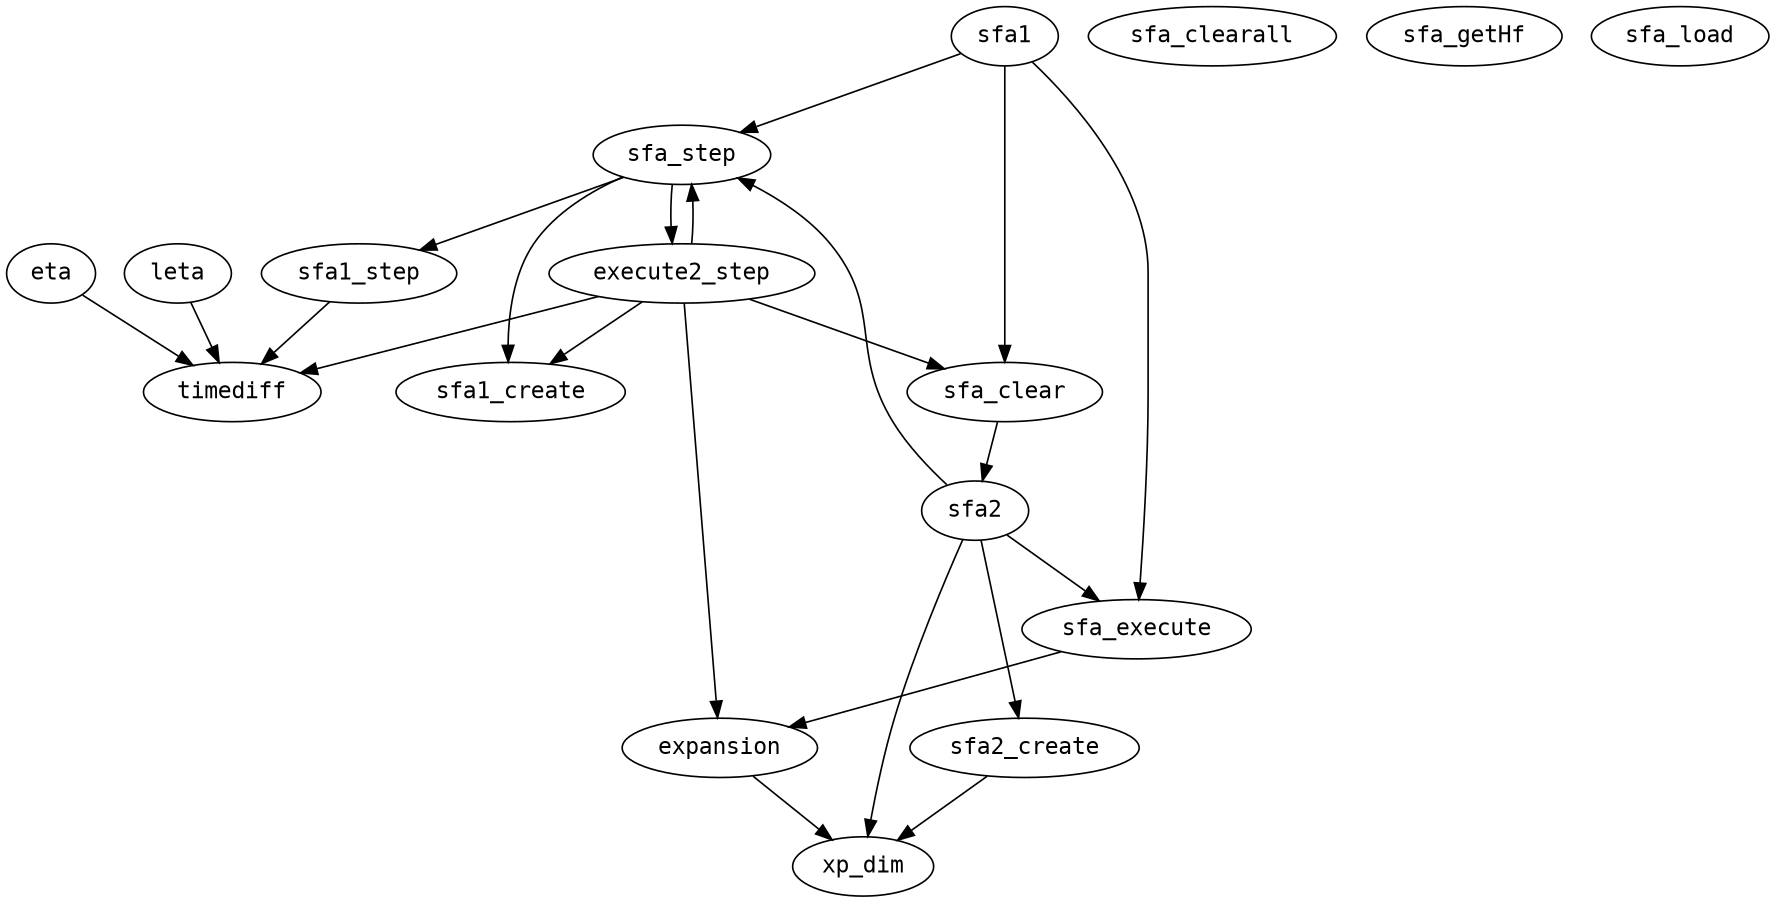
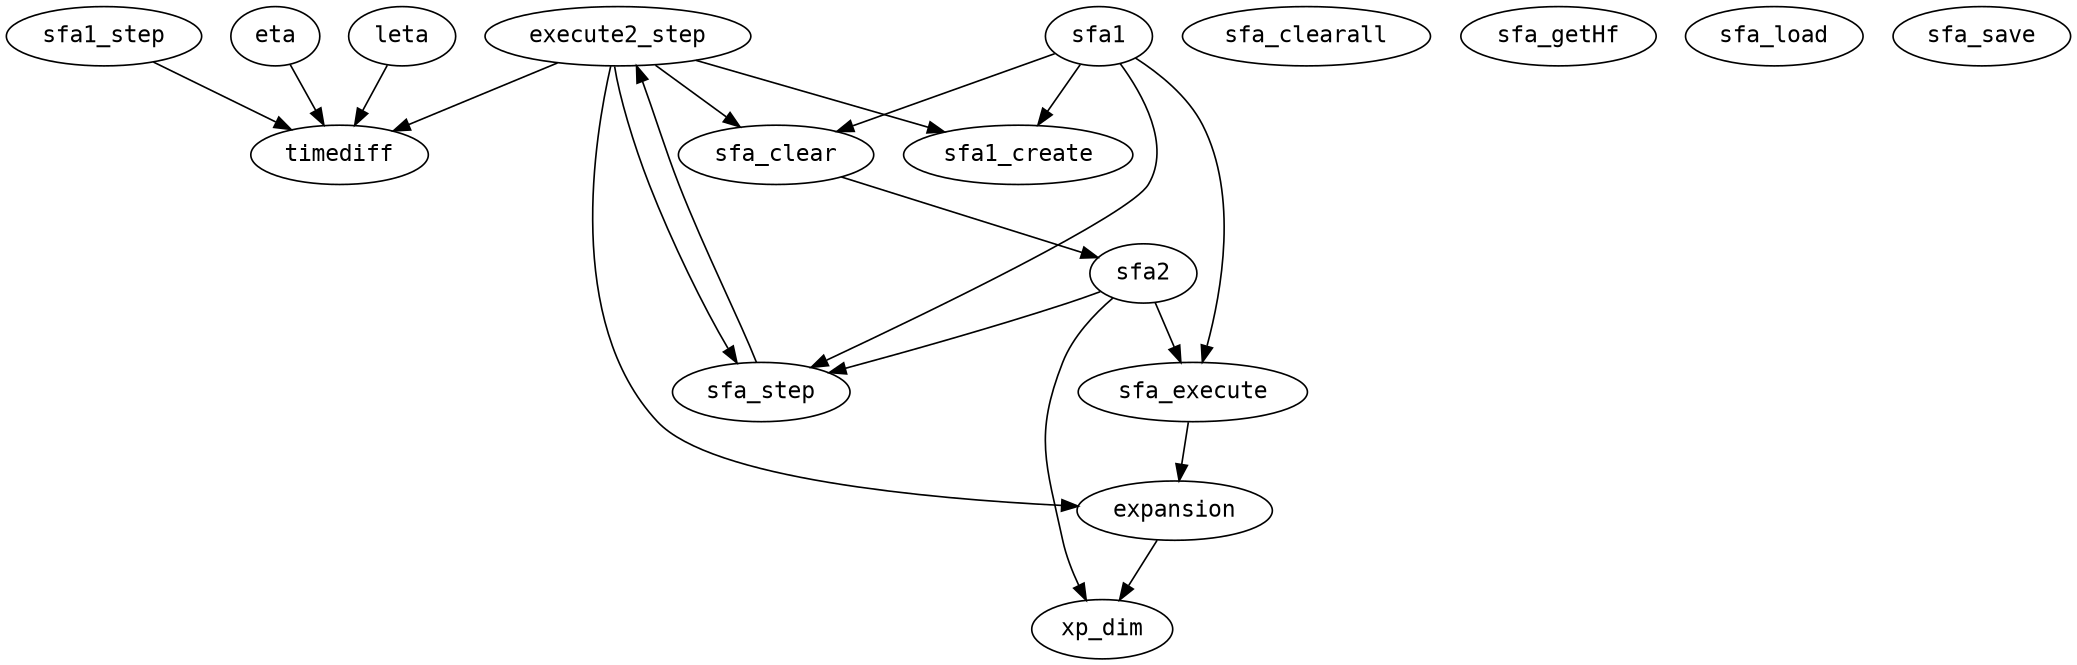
node "sfa_save": added
edge "sfa_step" -> "sfa1_step": removed
edge "sfa_step" -> "sfa1_create": now "sfa1" -> "sfa1_create"
node "sfa2_create": removed
